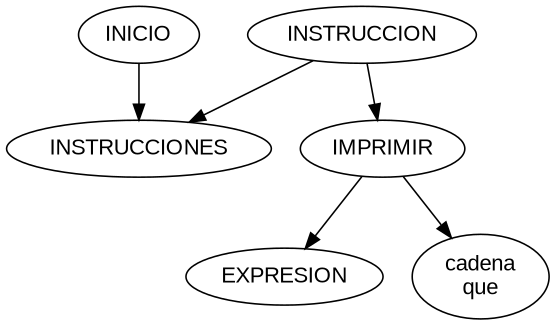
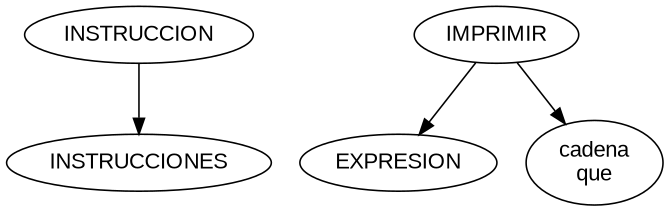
node "INICIO": removed
edge "INSTRUCCION" -> "IMPRIMIR": removed
